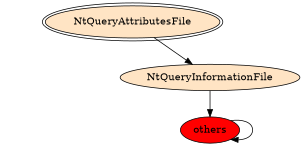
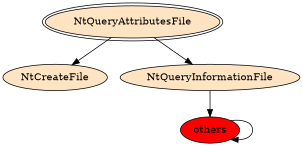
node "NtCreateFile": added
